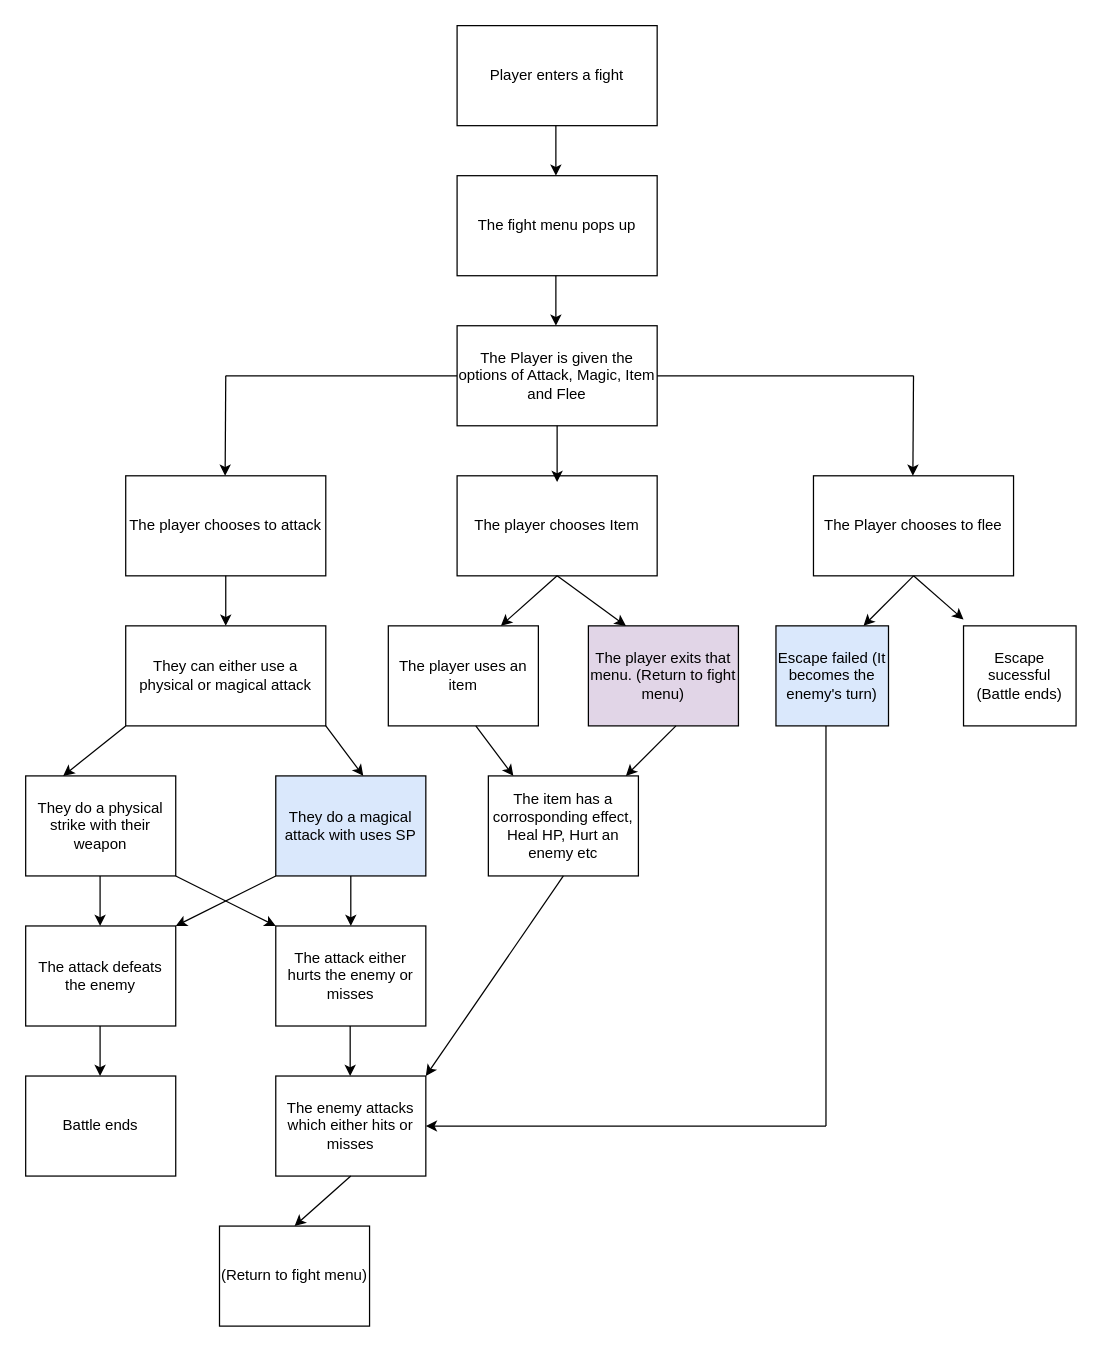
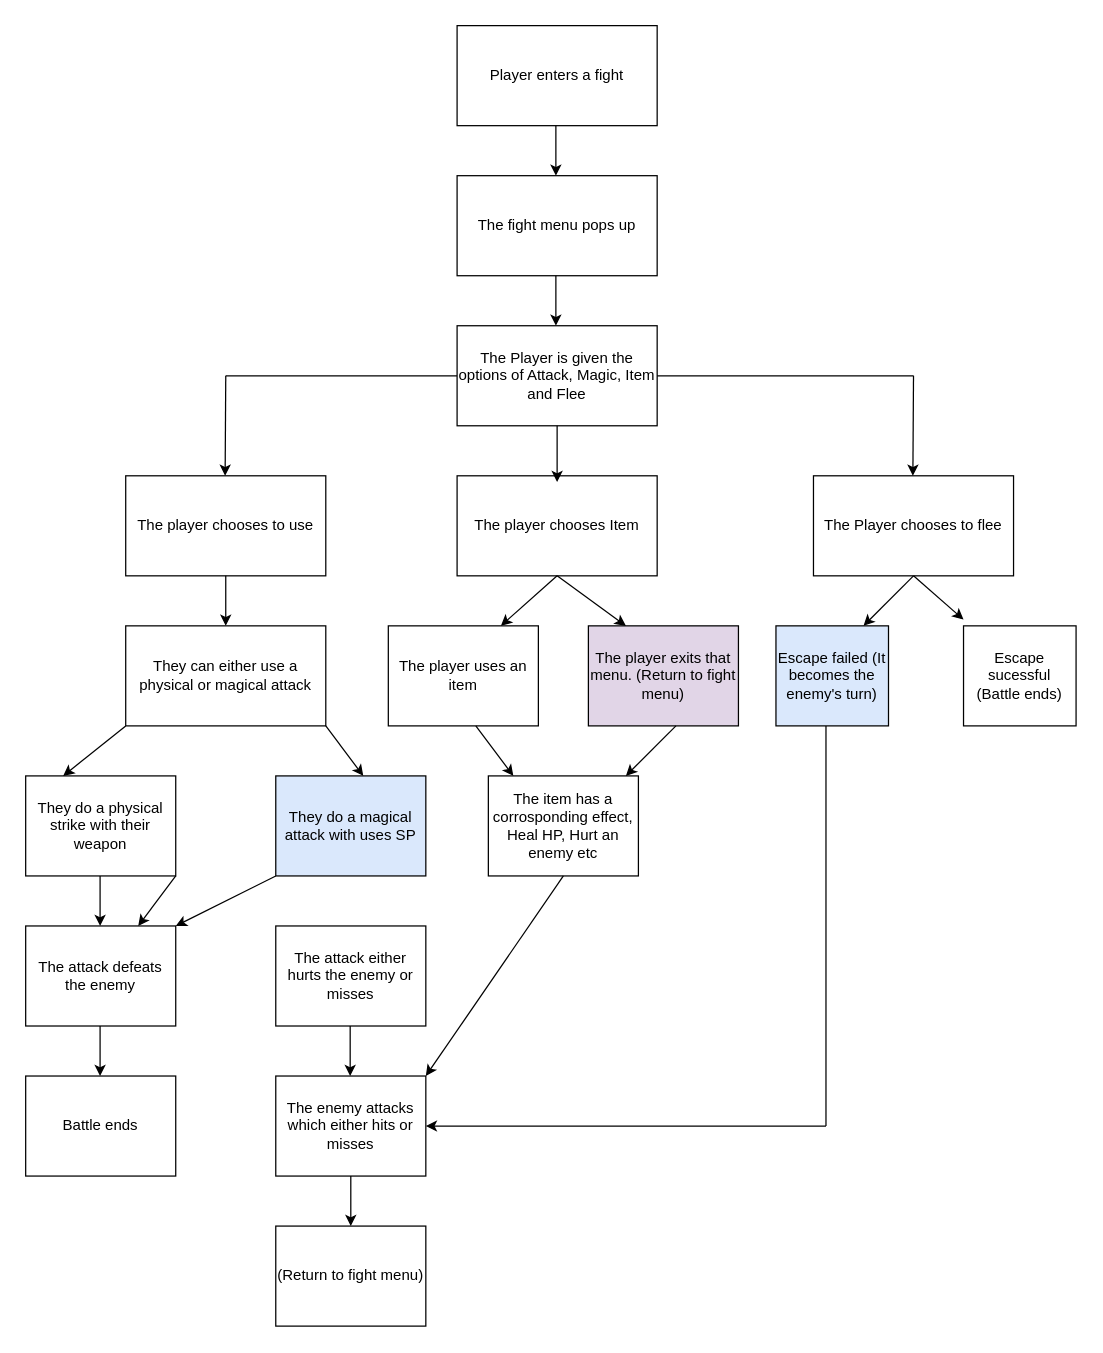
node "The player chooses to attack": label "The player chooses to attack" -> "The player chooses to use"
edge "They do a magical attack with uses SP" -> "The attack either hurts the enemy or misses": removed
edge "They do a physical strike with their weapon" -> "The attack either hurts the enemy or misses": now "They do a physical strike with their weapon" -> "The attack defeats the enemy"
node "(Return to fight menu)": moved (294, 1276) -> (351, 1276)
